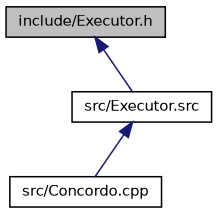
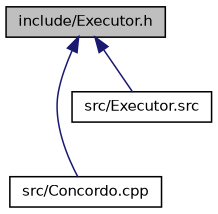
edge "src/Concordo.cpp" -> "src/Executor.src": now "src/Concordo.cpp" -> "include/Executor.h"
